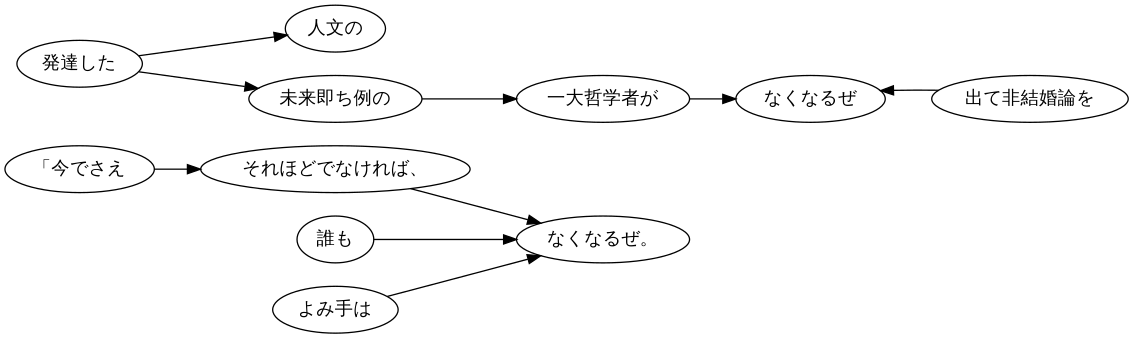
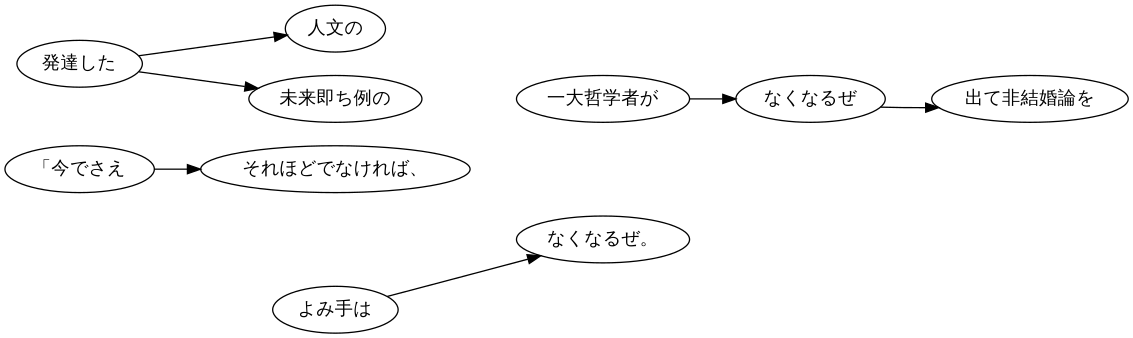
edge "出て非結婚論を" -> "なくなるぜ": reversed
edge "未来即ち例の" -> "一大哲学者が": removed
edge "それほどでなければ、" -> "なくなるぜ。": removed
node "誰も": removed
